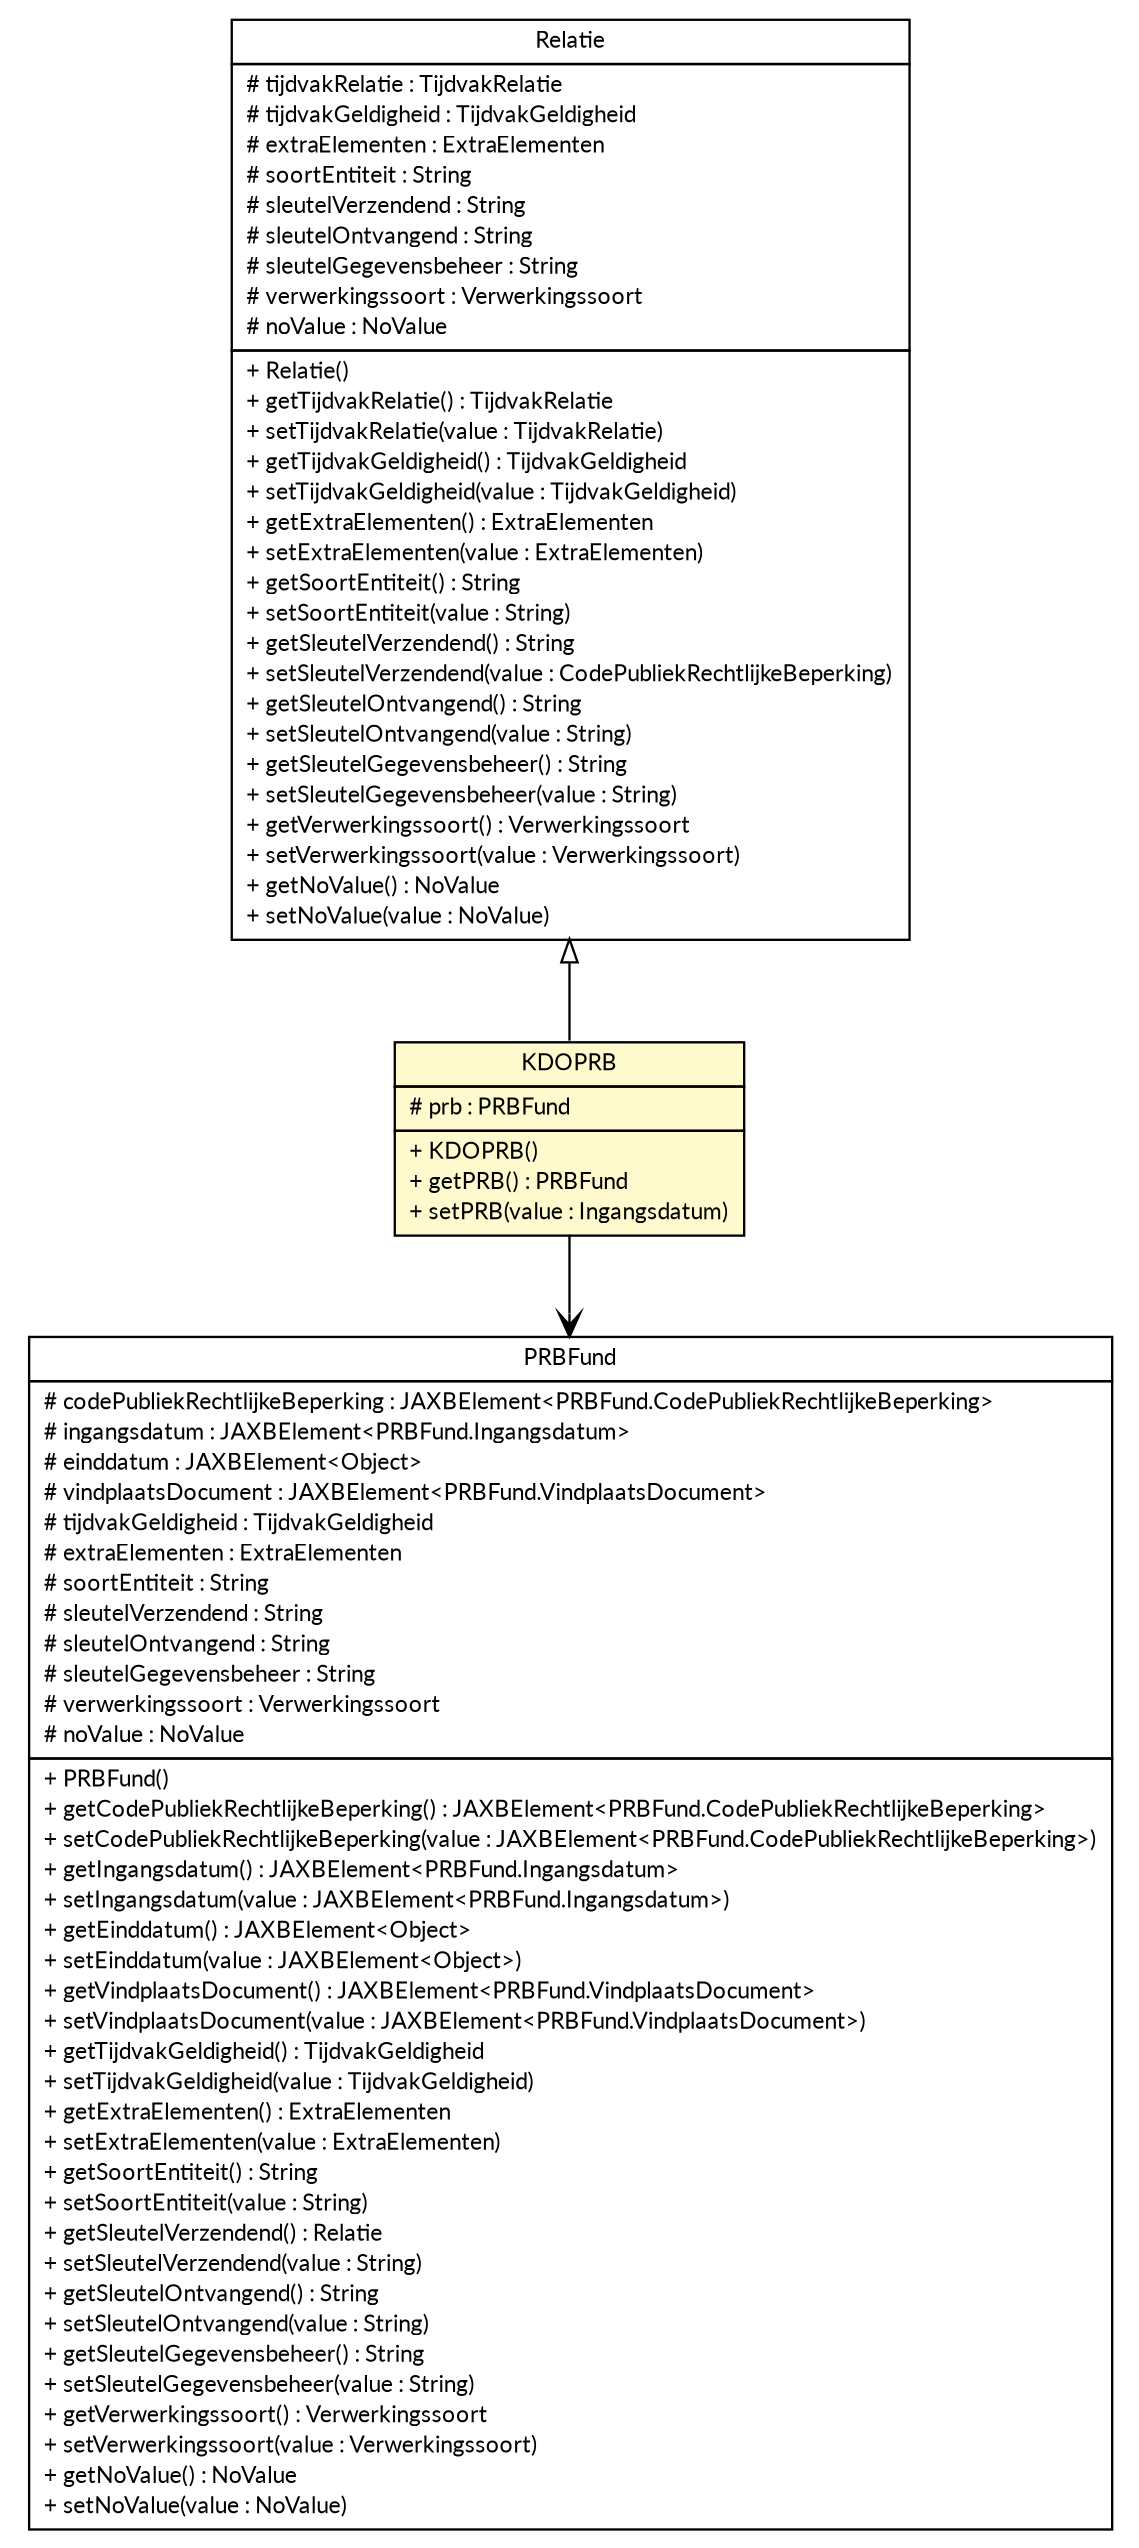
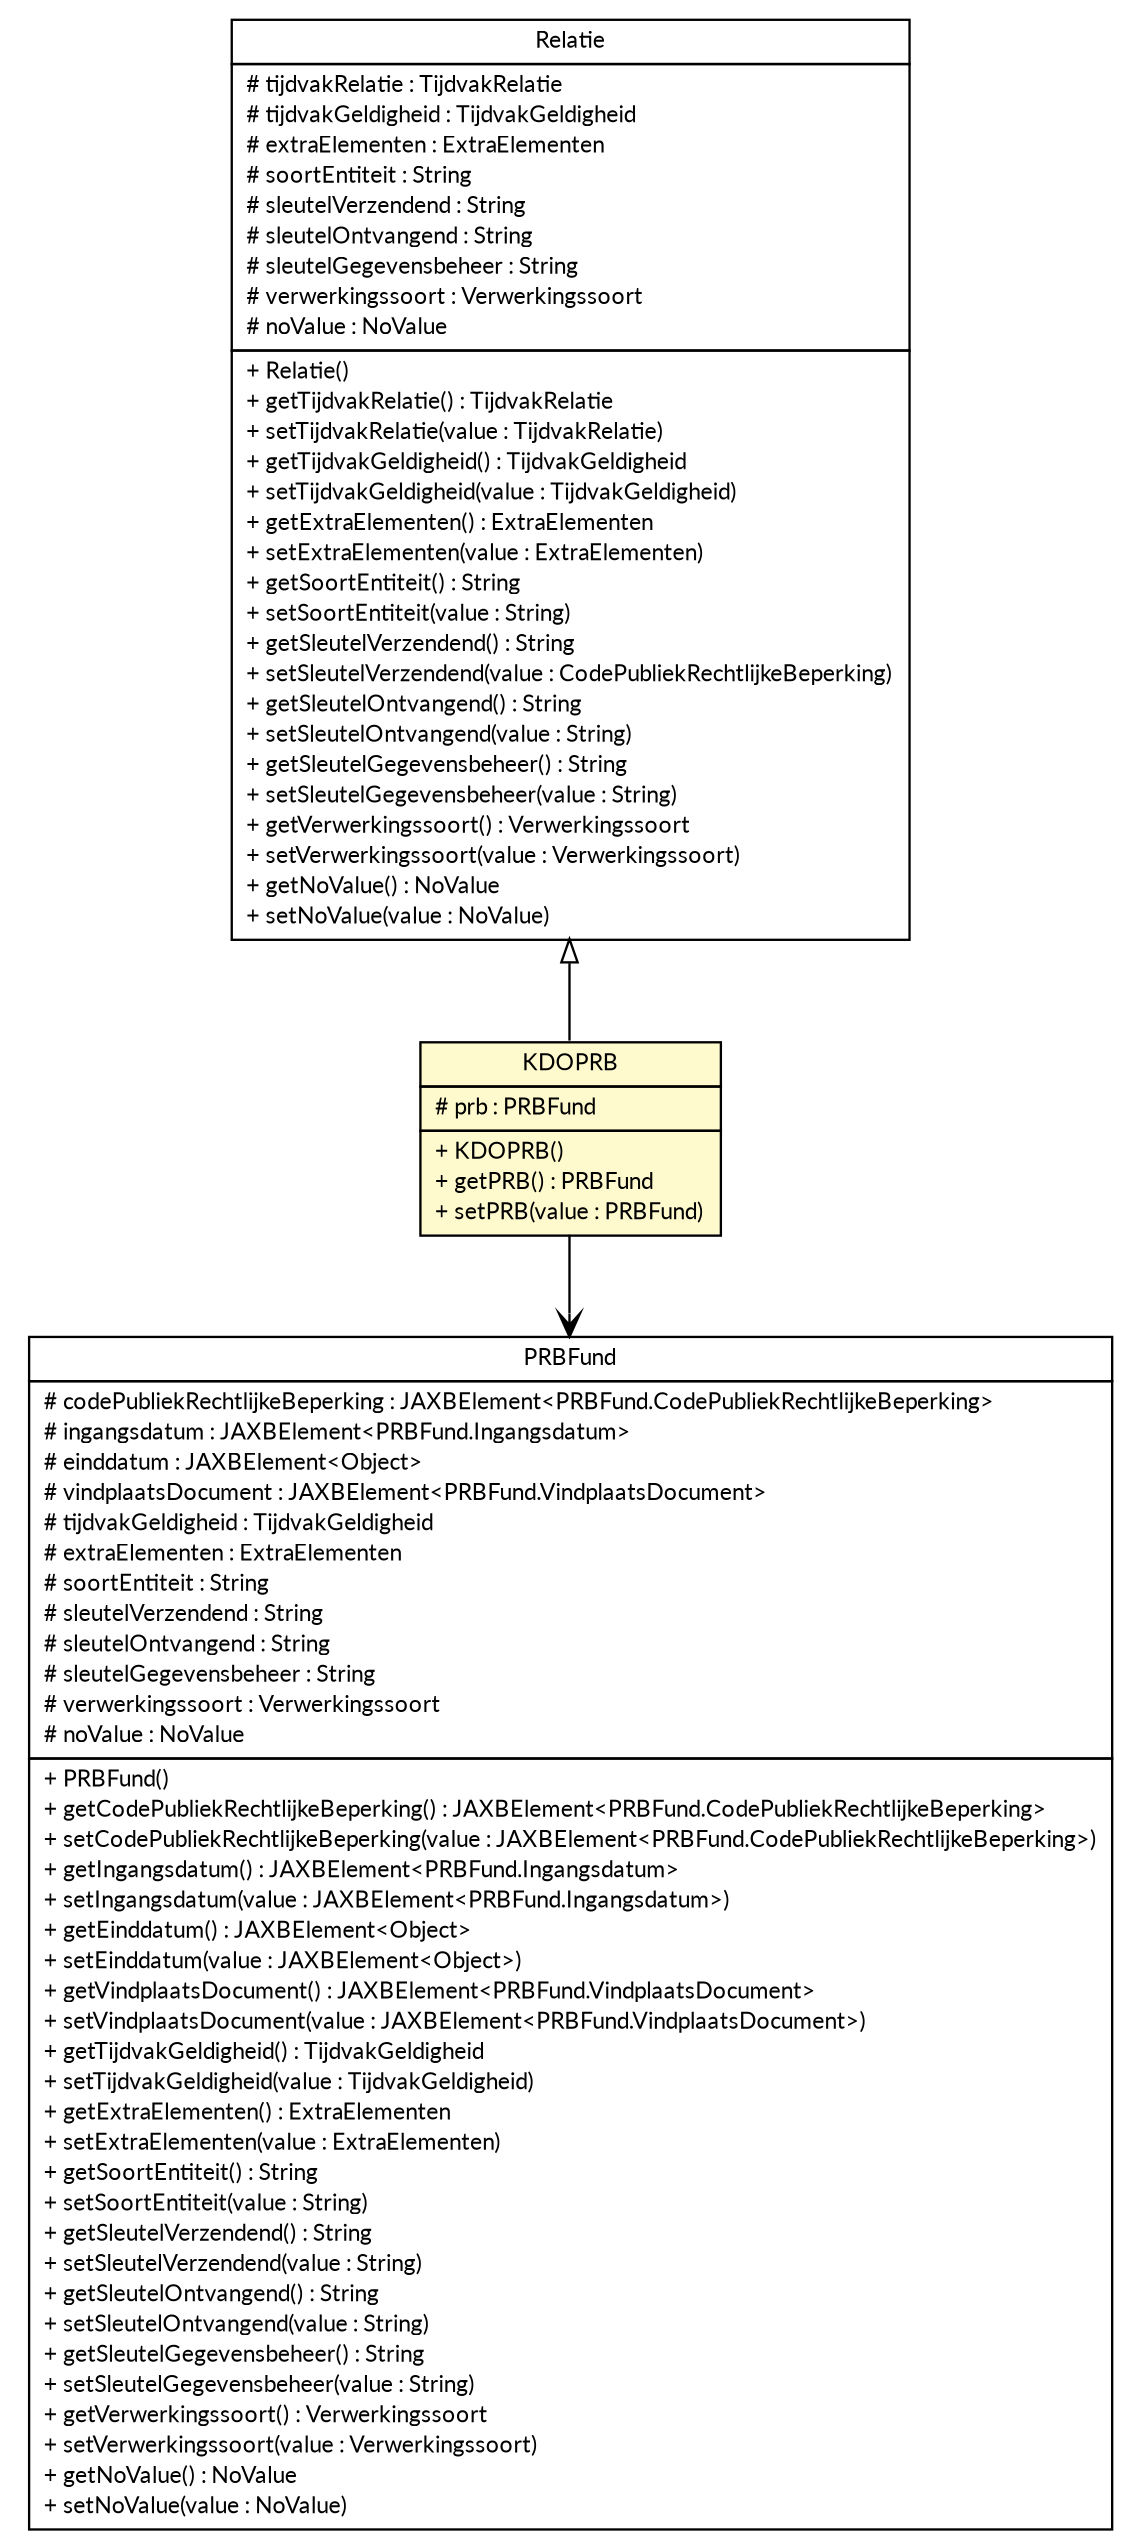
node "KDOPRB": text "+ setPRB(value : Ingangsdatum)" -> "+ setPRB(value : PRBFund)"
node "PRBFund": text "+ getSleutelVerzendend() : Relatie" -> "+ getSleutelVerzendend() : String"
